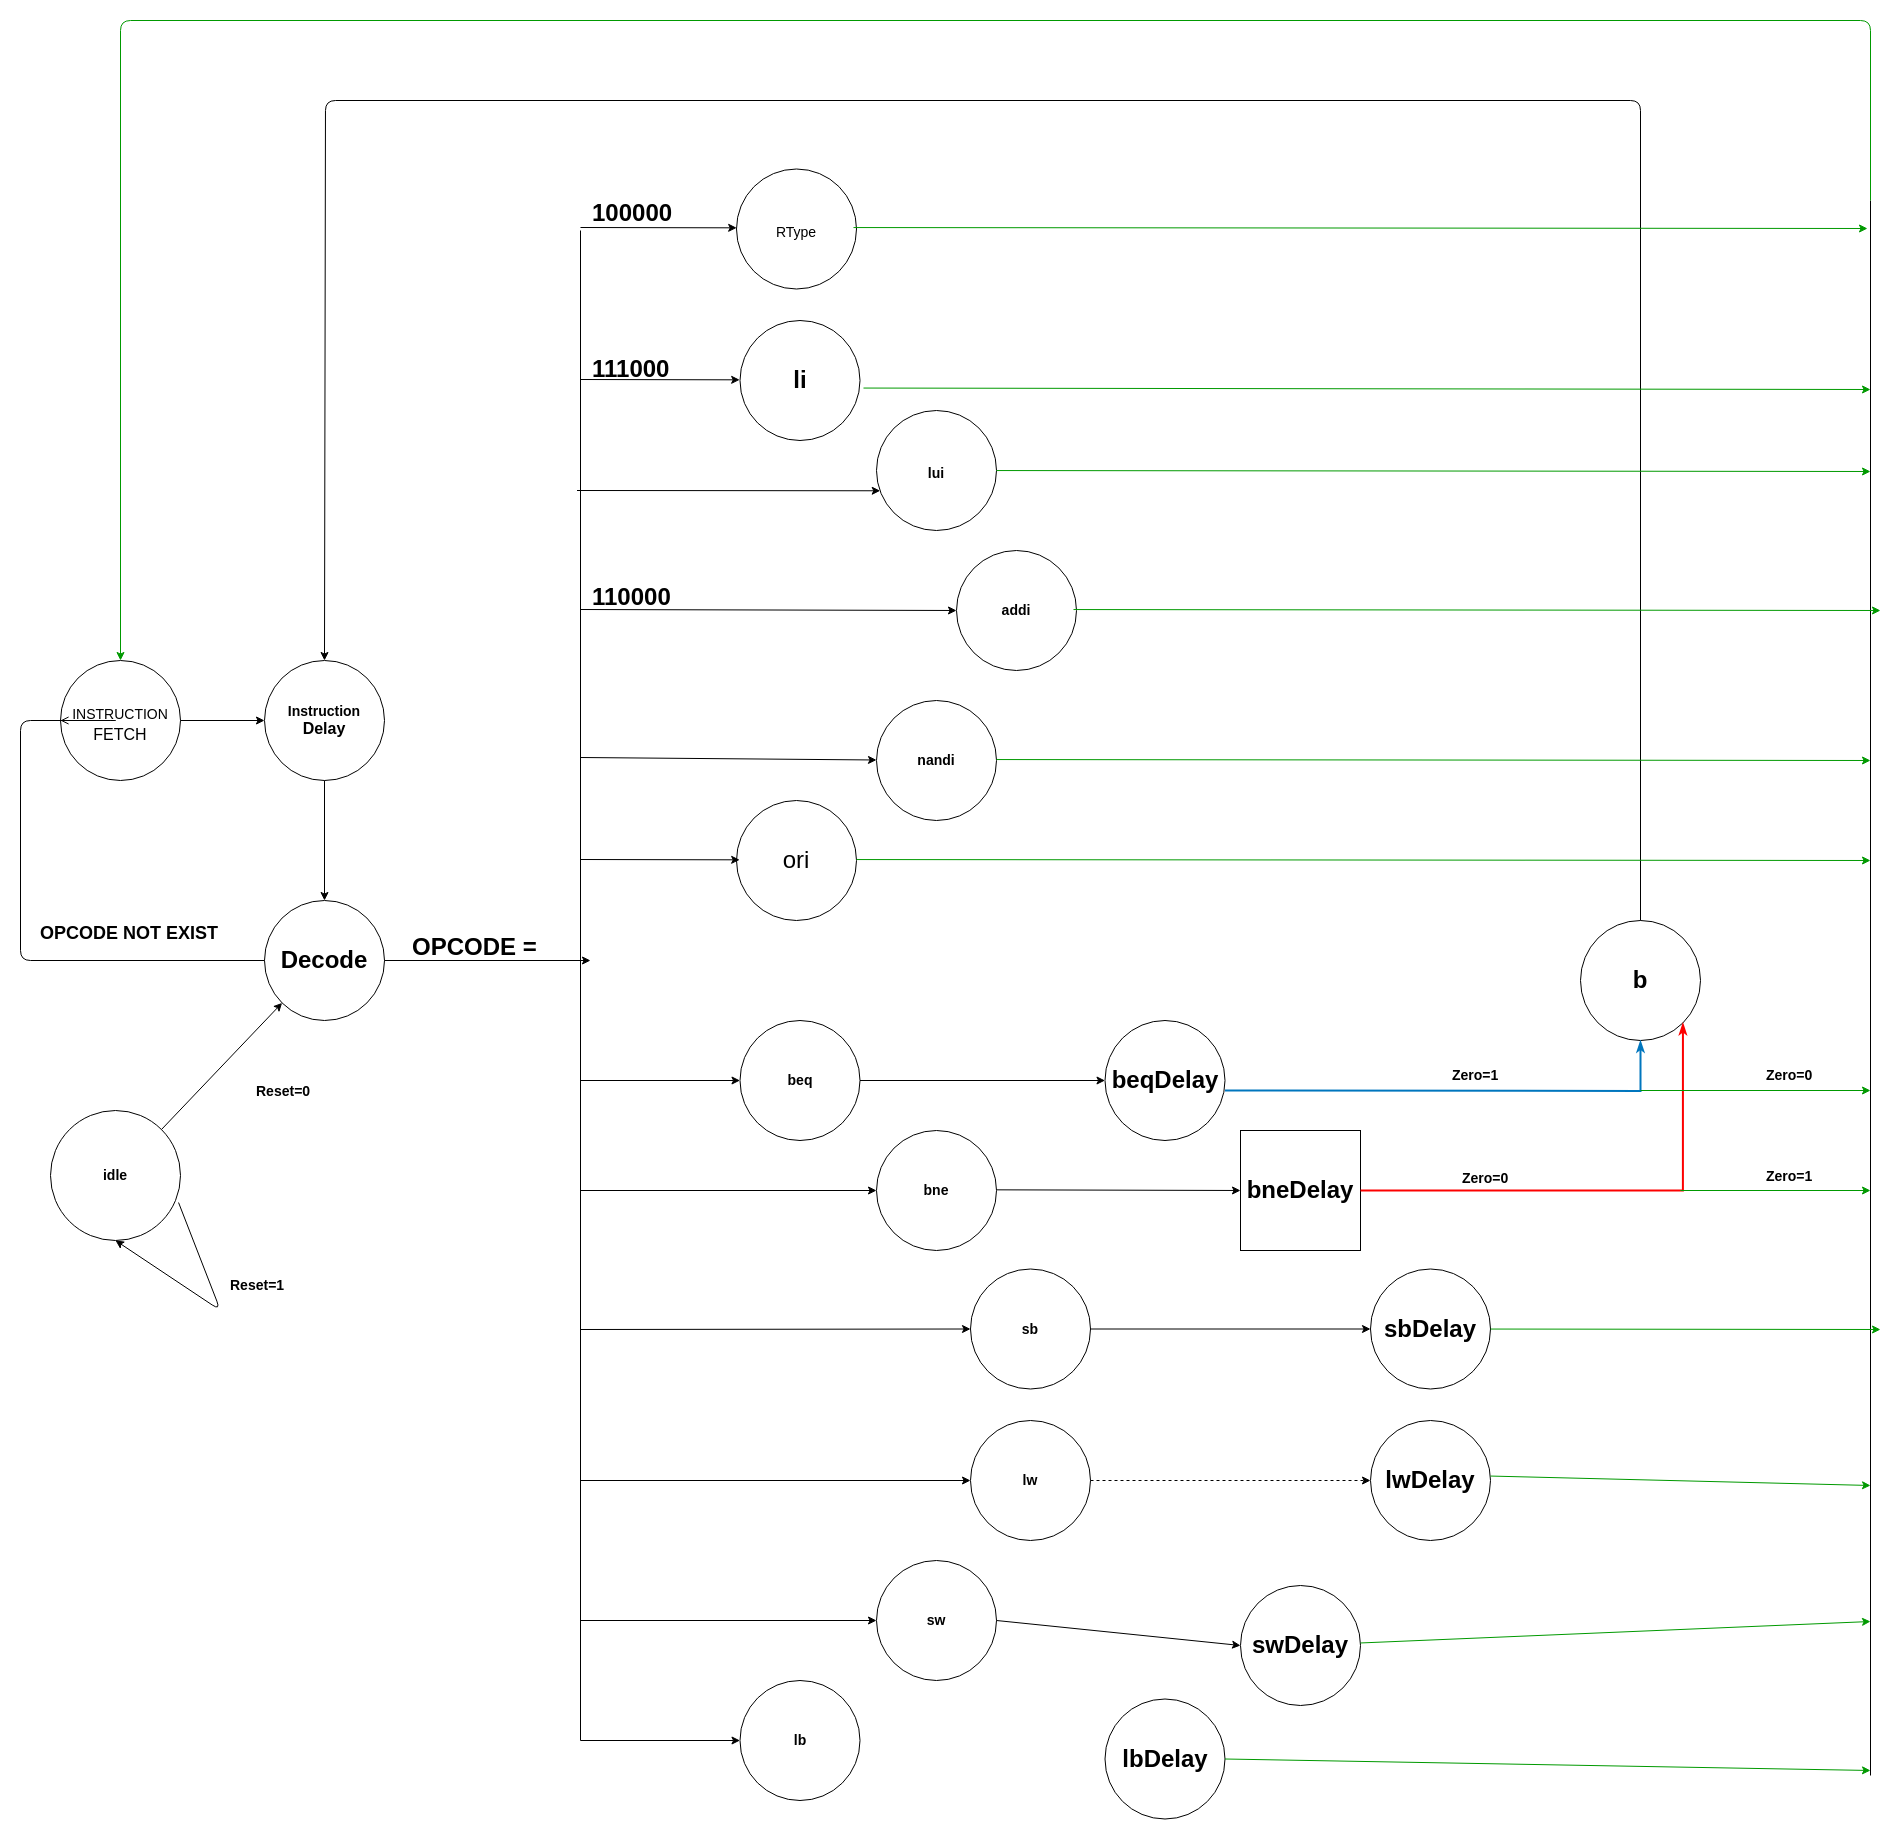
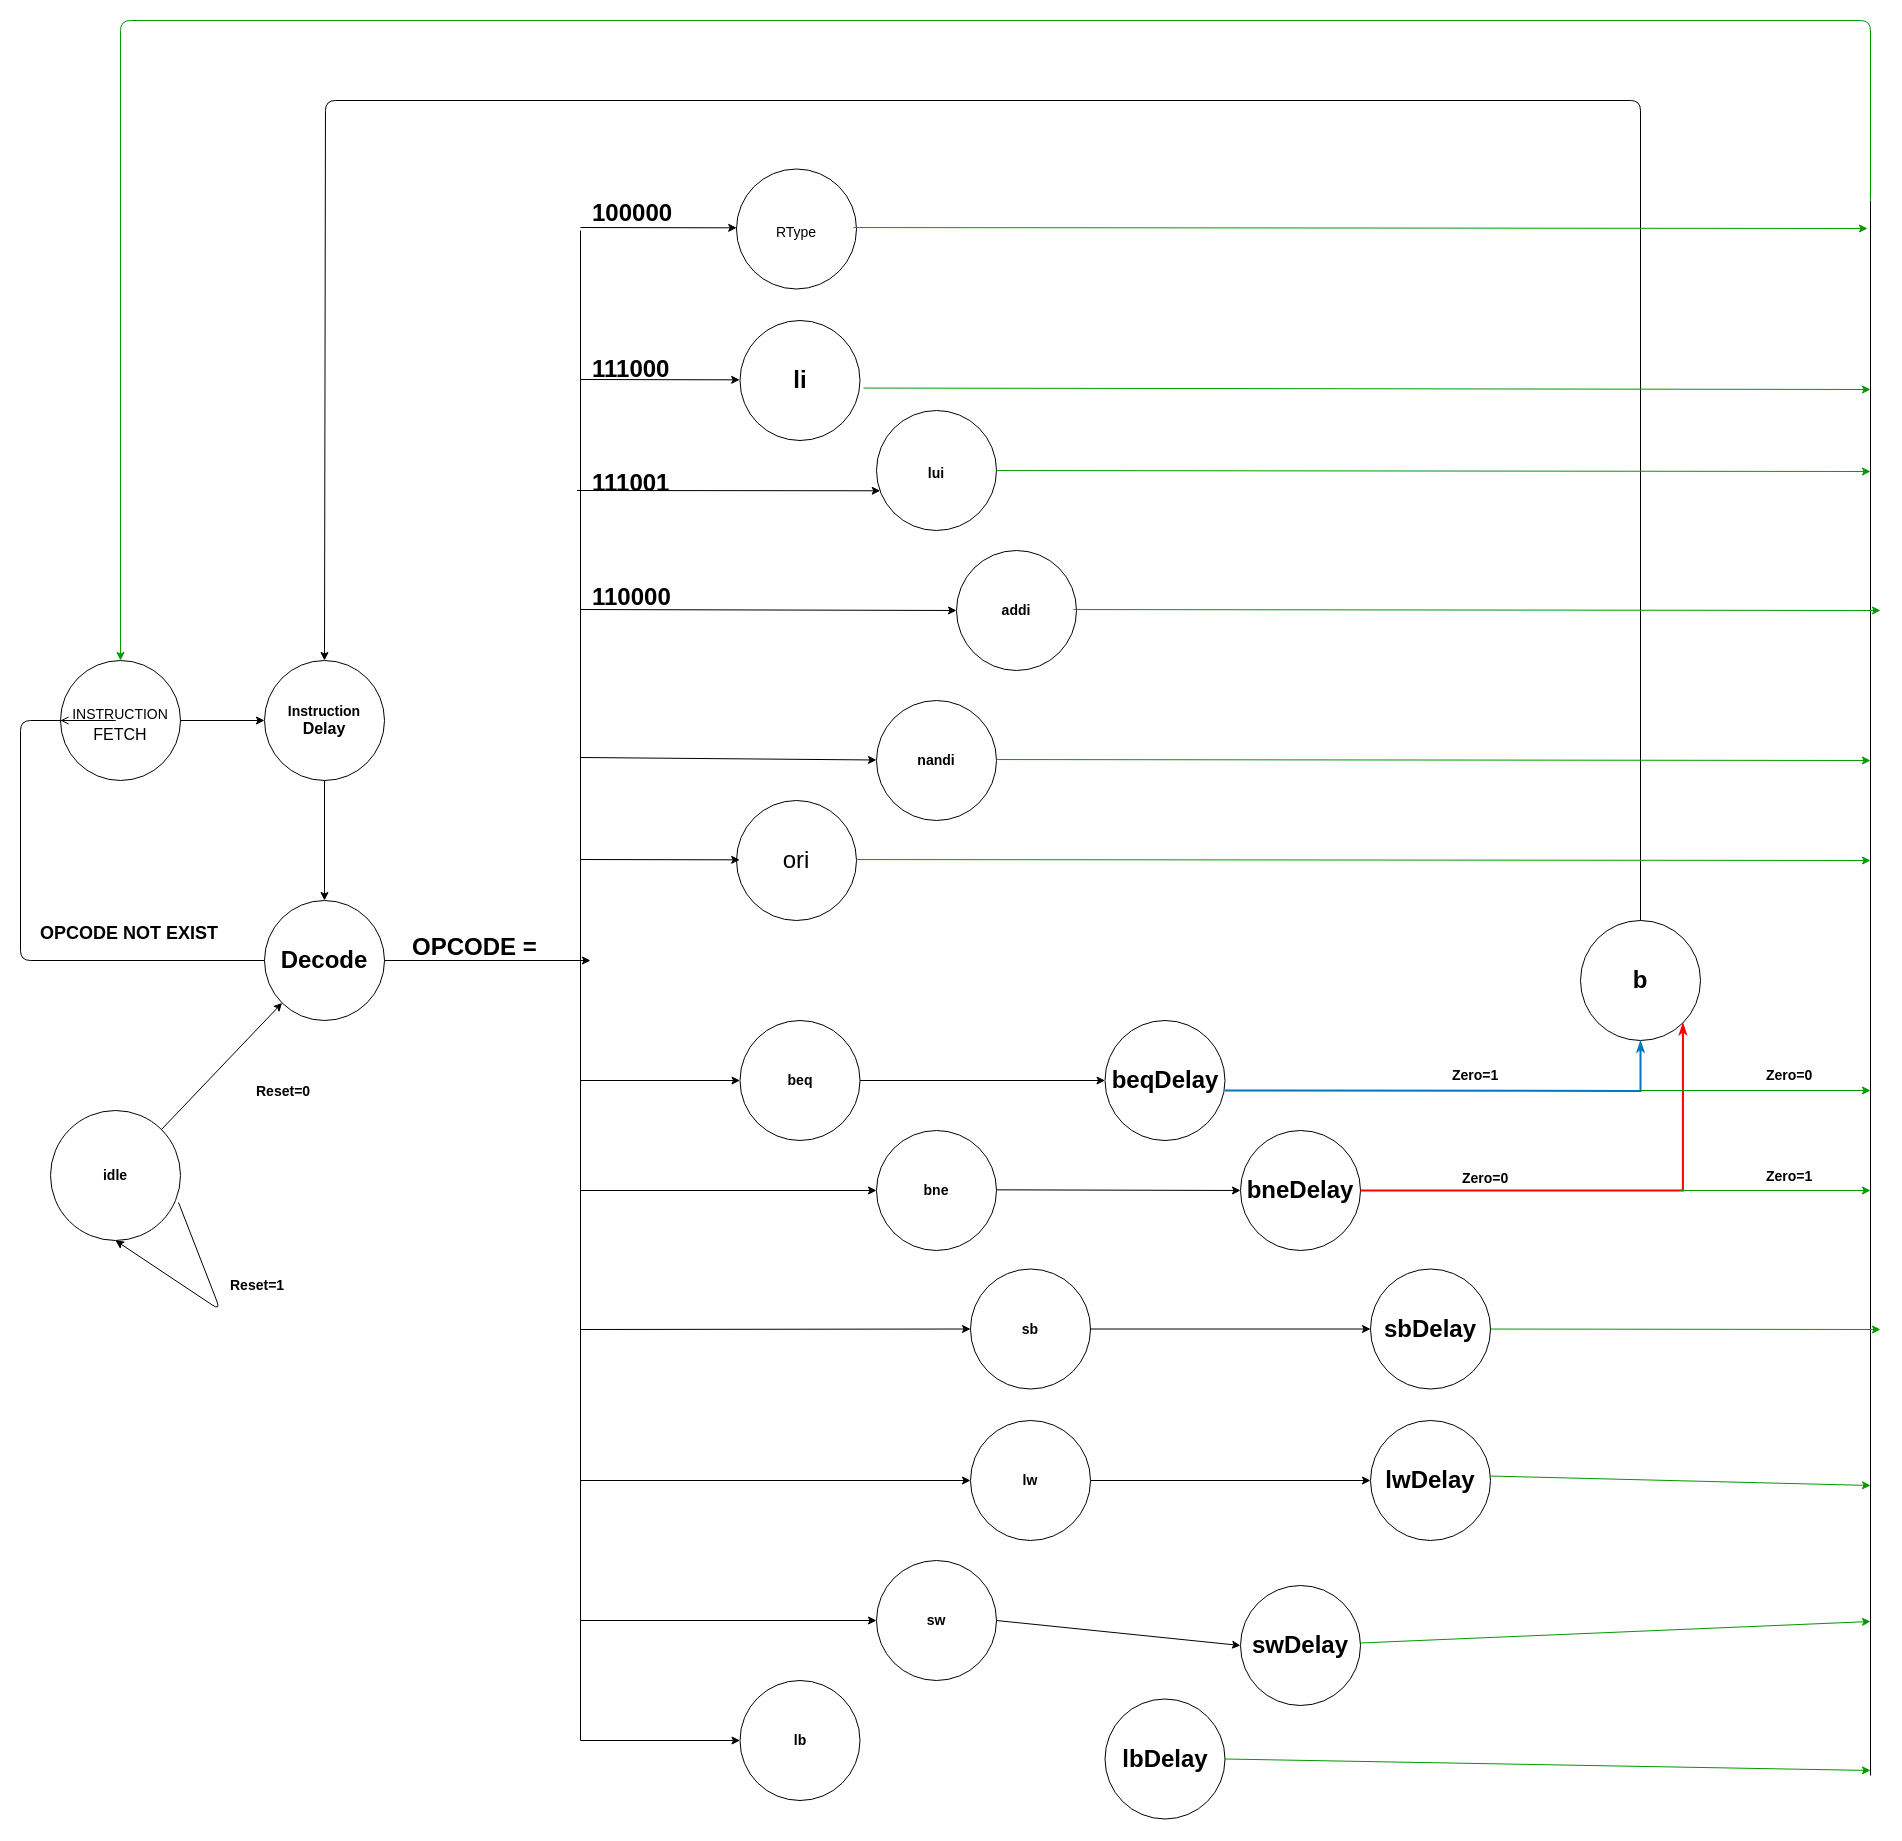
node "111001": added
node "bneDelay": shape rectangle -> ellipse
edge "lw" -> "lwDelay": style dashed -> solid
